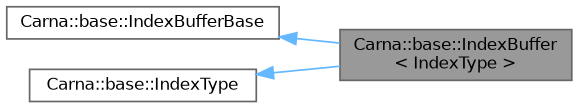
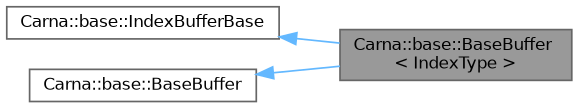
node "Carna::base::IndexBuffer < IndexType >": label "Carna::base::IndexBuffer < IndexType >" -> "Carna::base::BaseBuffer < IndexType >"
node "Carna::base::IndexType": label "Carna::base::IndexType" -> "Carna::base::BaseBuffer"
